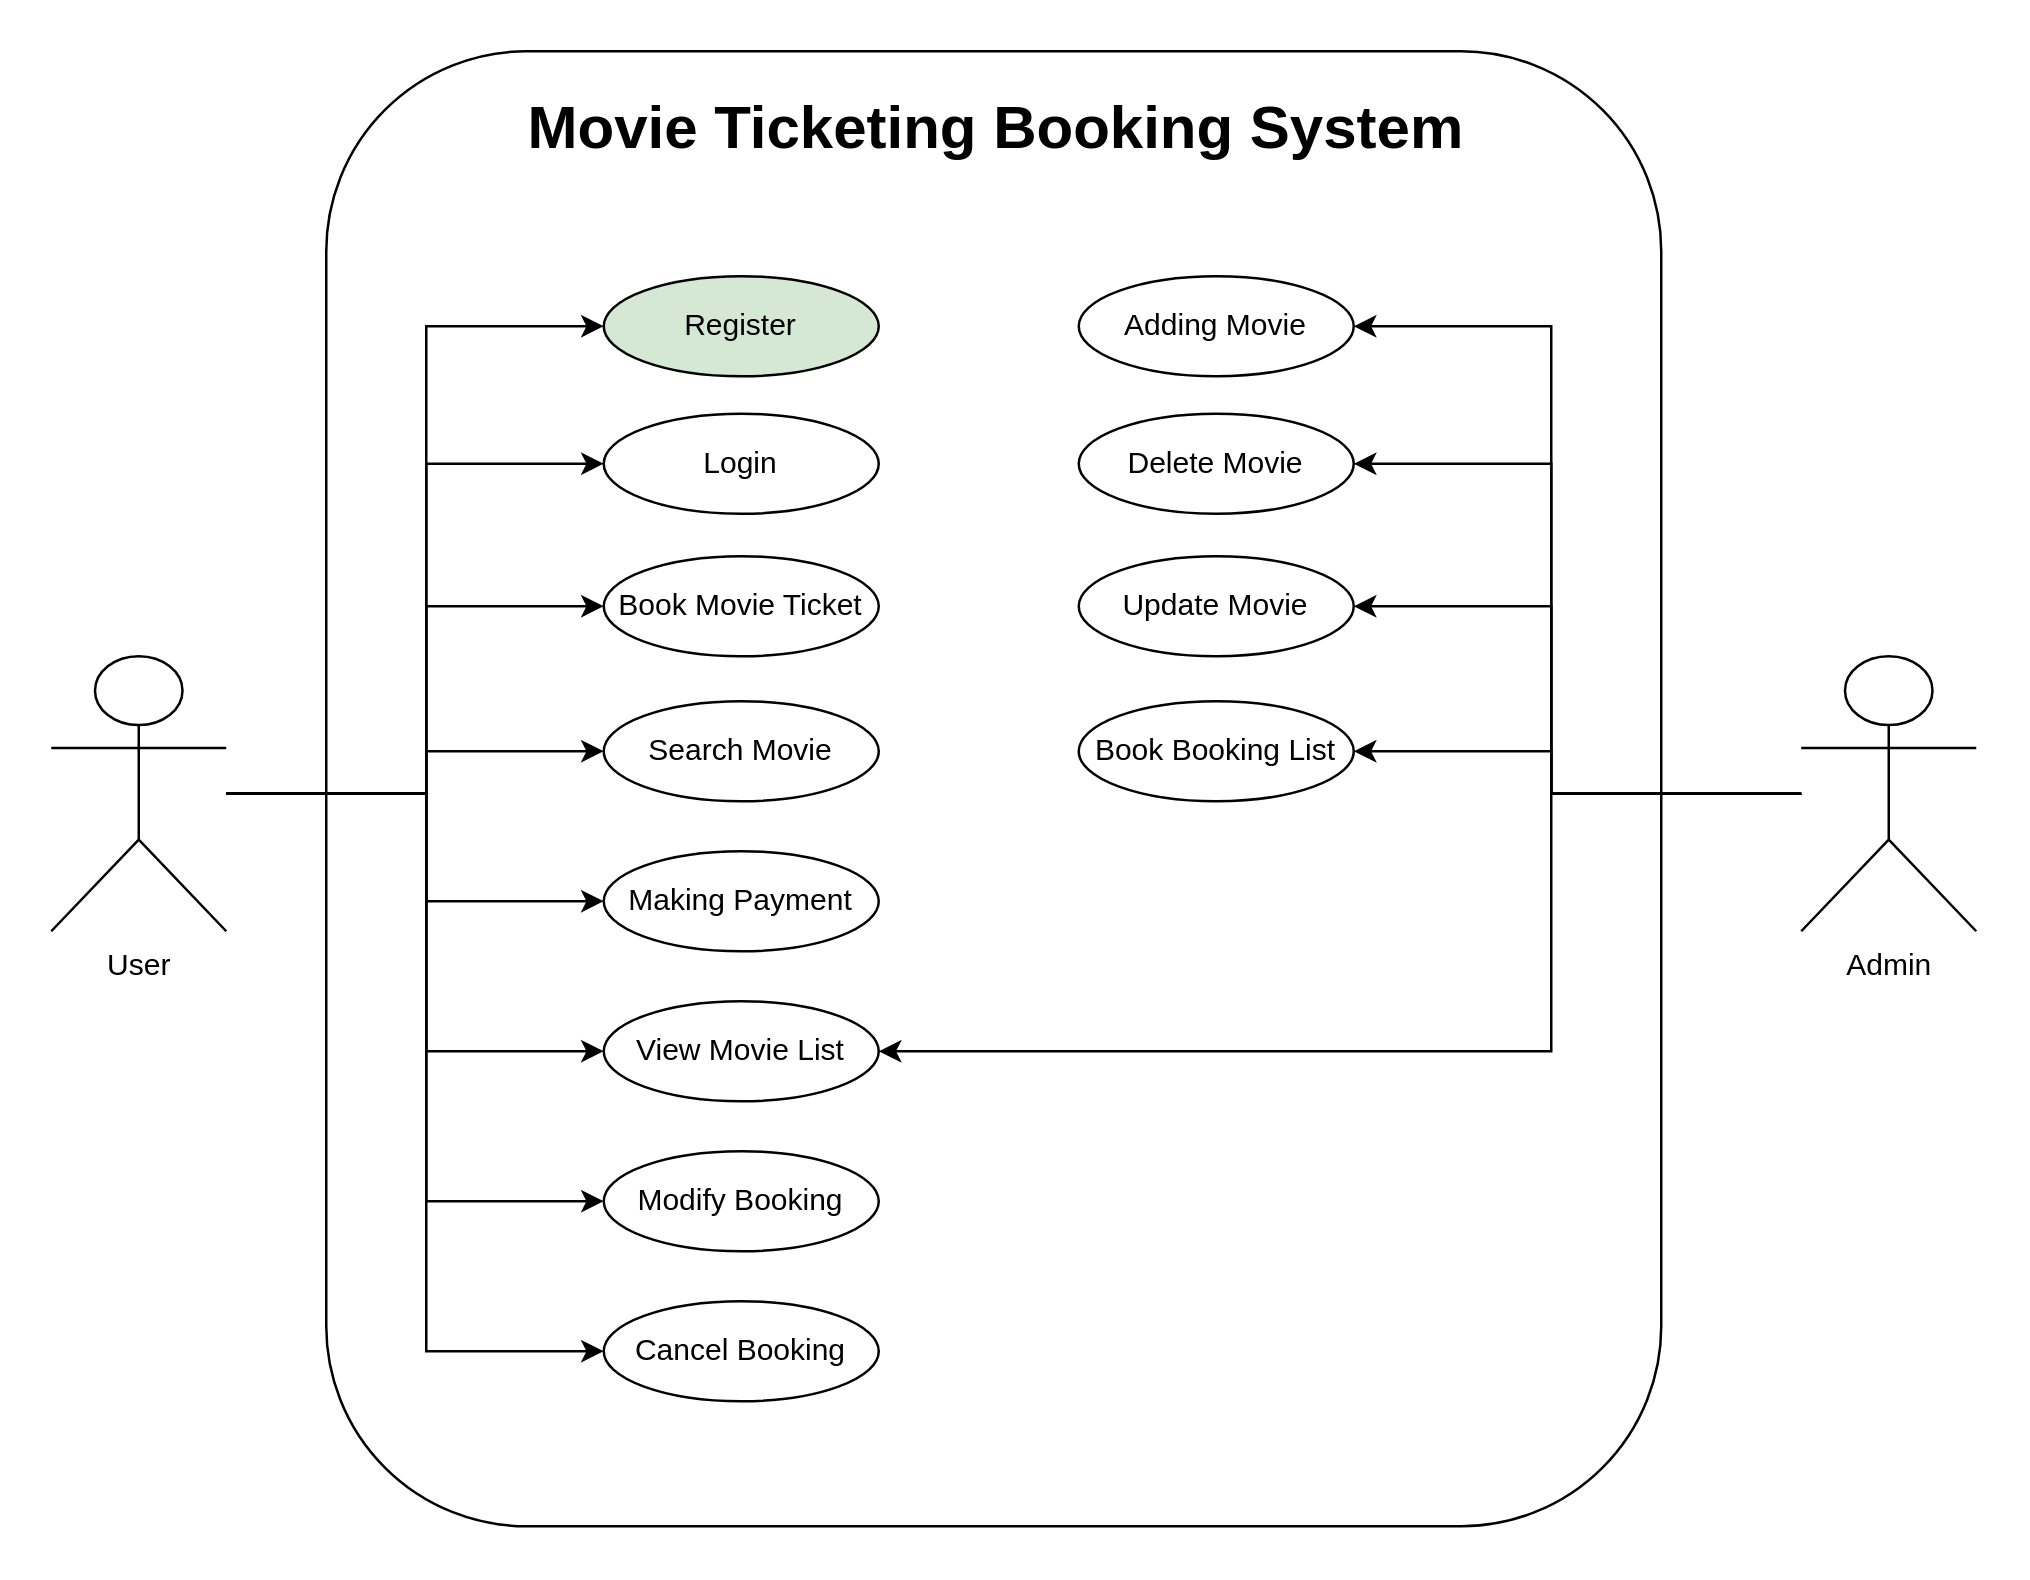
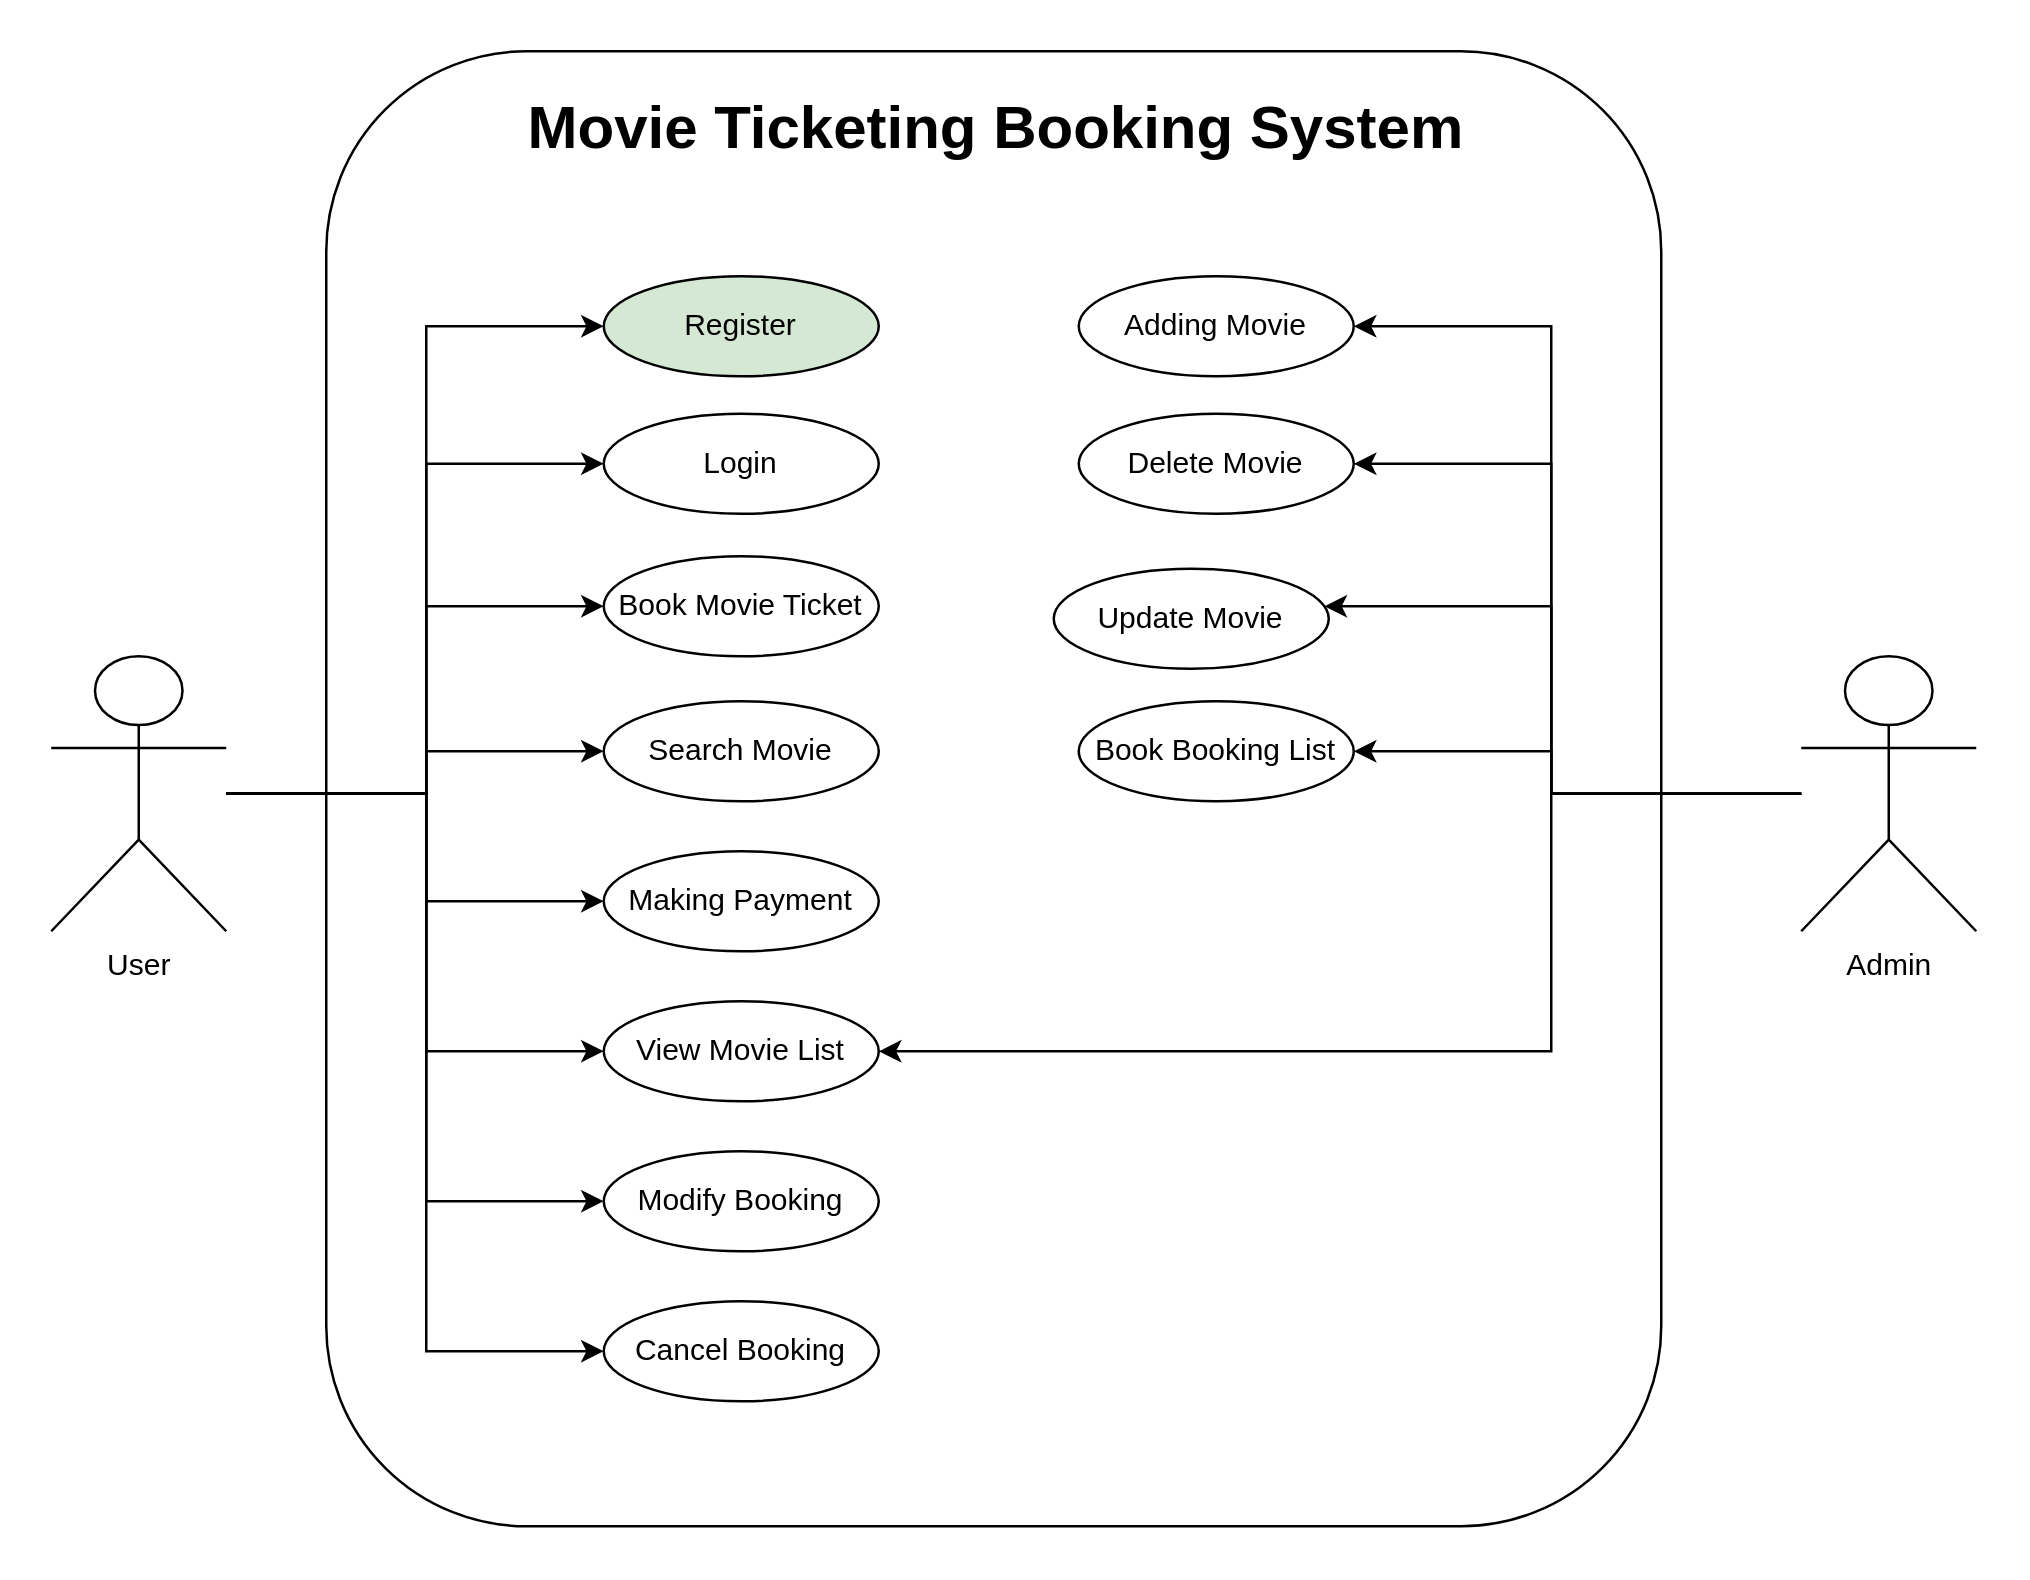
node "Update Movie": moved (1216, 606) -> (1191, 619)
